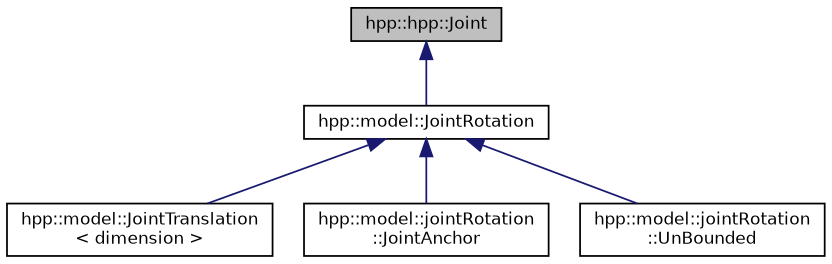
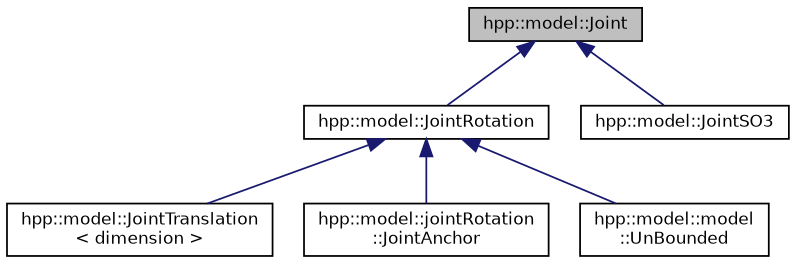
node "hpp::hpp::Joint": label "hpp::hpp::Joint" -> "hpp::model::Joint"
node "hpp::model::JointSO3": added
node "hpp::model::jointRotation ::UnBounded": label "hpp::model::jointRotation ::UnBounded" -> "hpp::model::model ::UnBounded"
